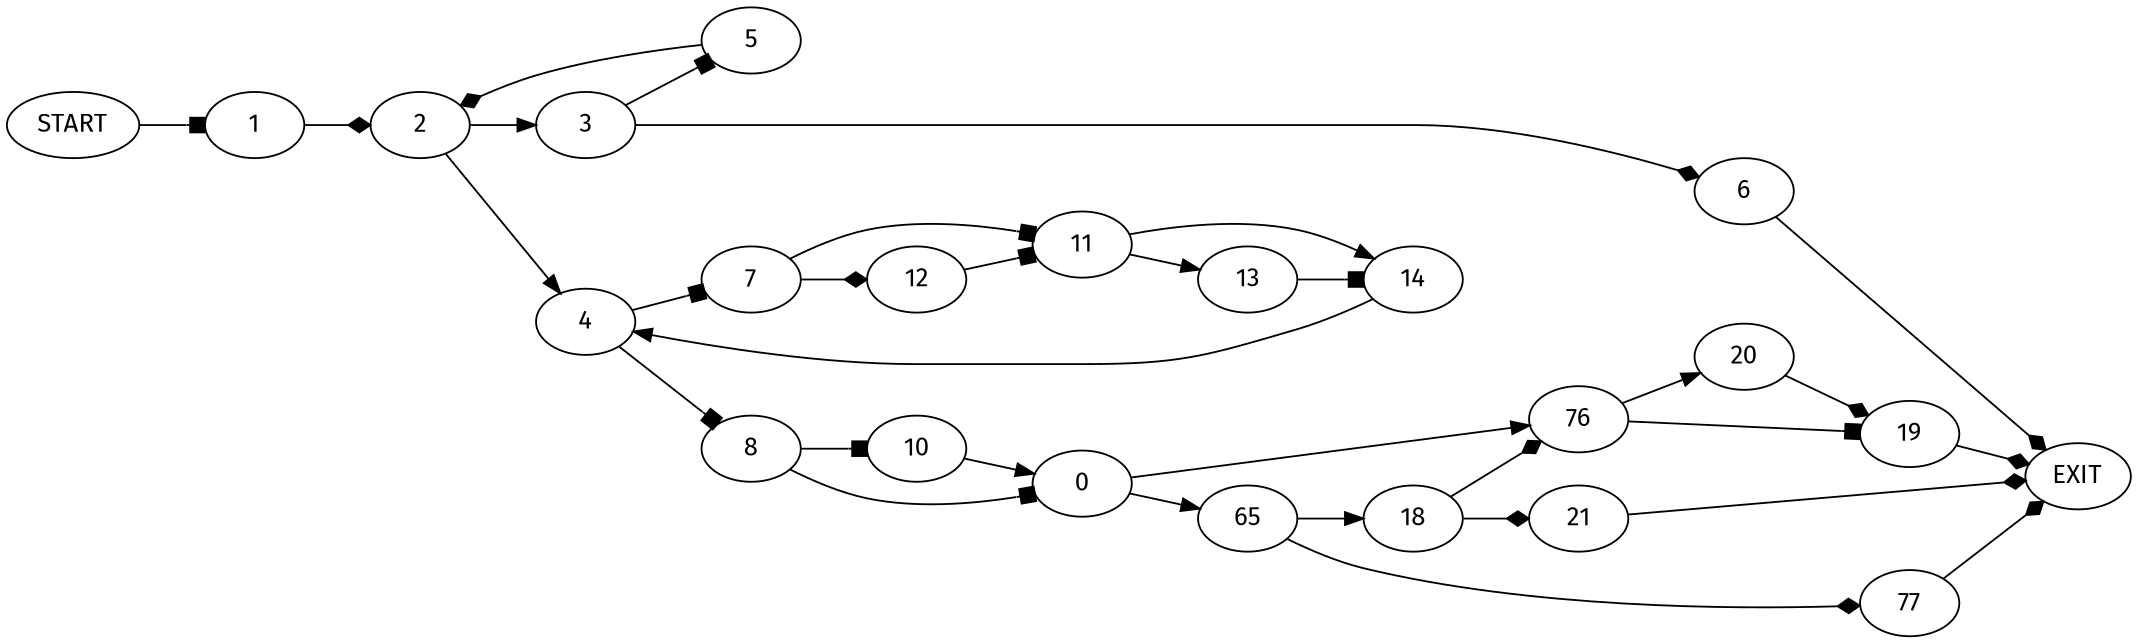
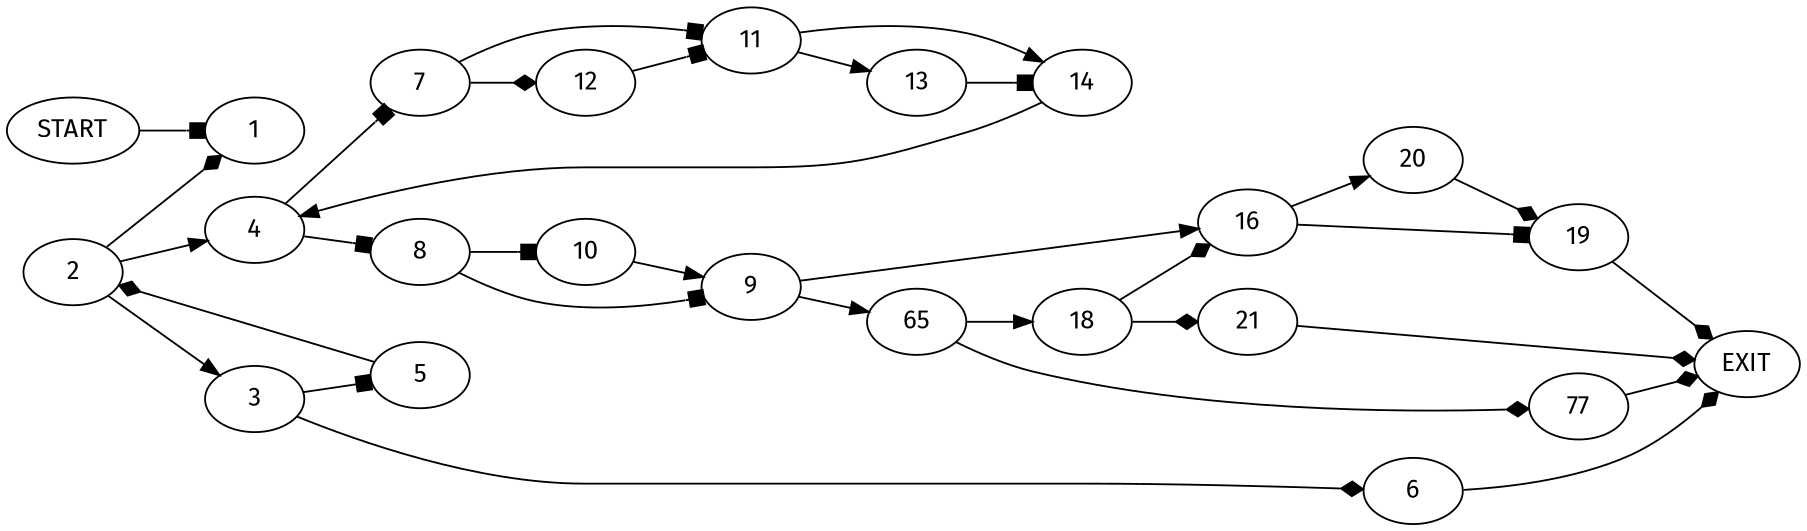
edge "1" -> "2": reversed
node "76": label "76" -> "16"
node "0": label "0" -> "9"
